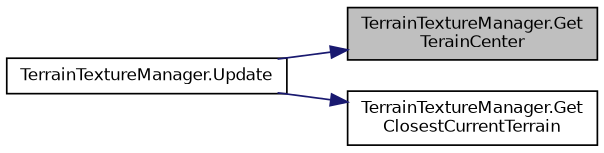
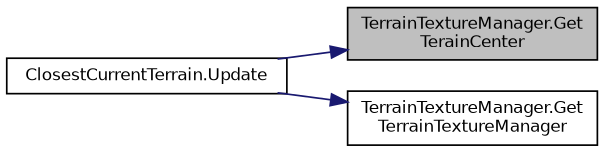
node "TerrainTextureManager.Update": label "TerrainTextureManager.Update" -> "ClosestCurrentTerrain.Update"
node "TerrainTextureManager.Get ClosestCurrentTerrain": label "TerrainTextureManager.Get ClosestCurrentTerrain" -> "TerrainTextureManager.Get TerrainTextureManager"
